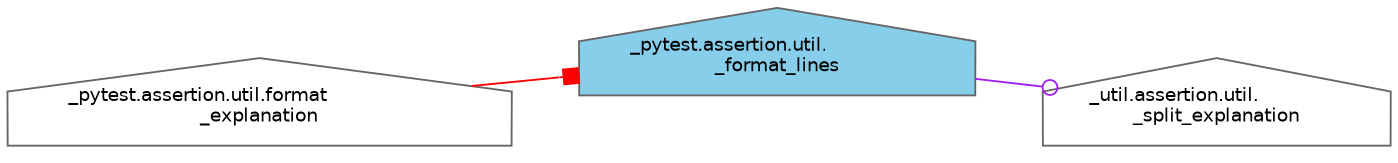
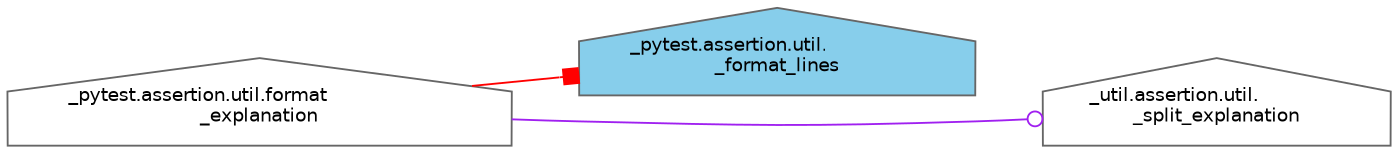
edge "_pytest.assertion.util. _format_lines" -> "_util.assertion.util. _split_explanation": now "_pytest.assertion.util.format _explanation" -> "_util.assertion.util. _split_explanation"
